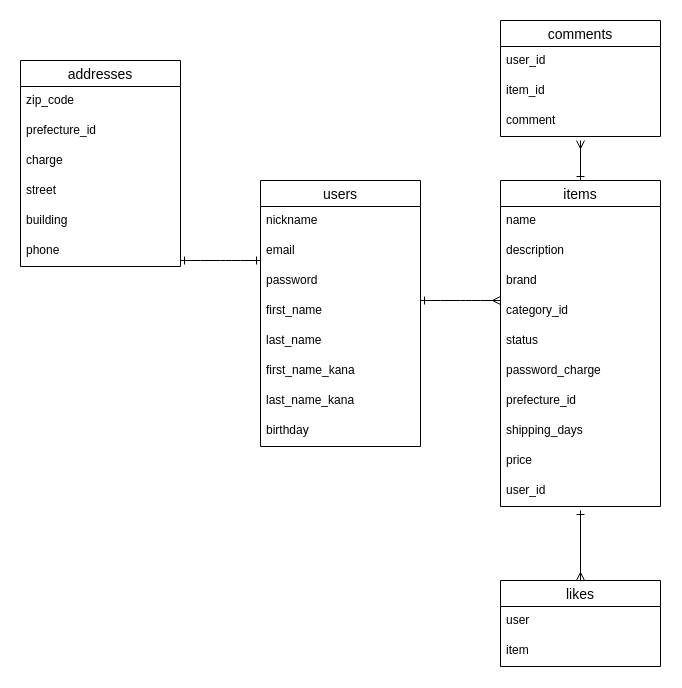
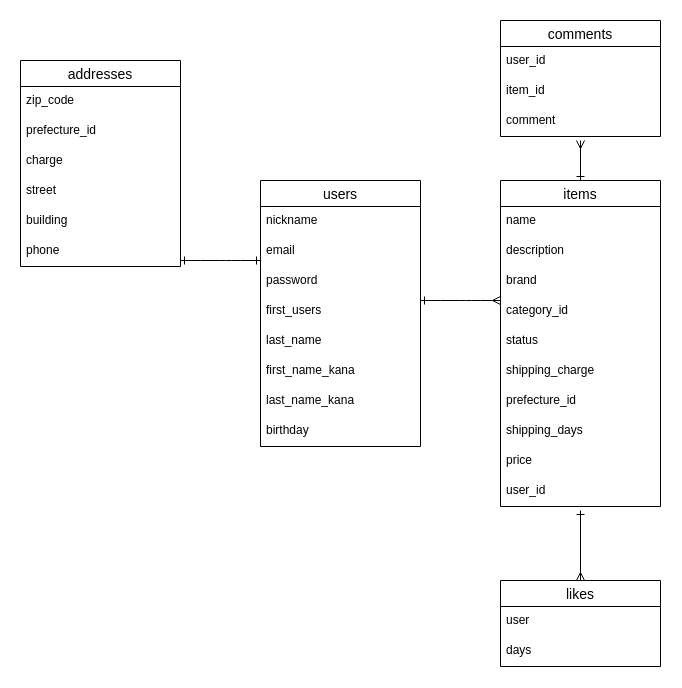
node "first_name": label "first_name" -> "first_users"
node "password_charge": label "password_charge" -> "shipping_charge"
node "item": label "item" -> "days"
